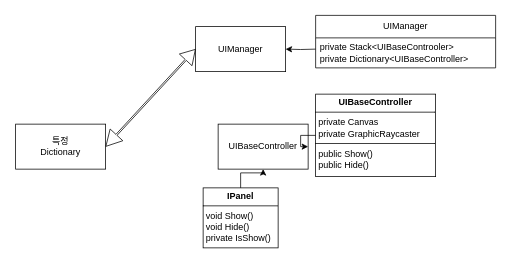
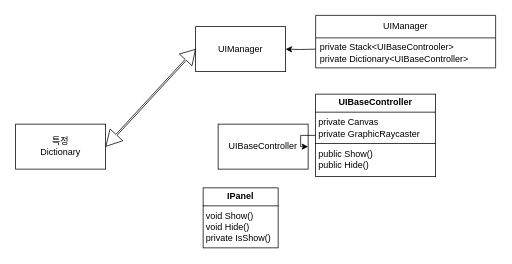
edge "IPanel void Show() void Hide() private IsShow()" -> "UIBaseController": removed
